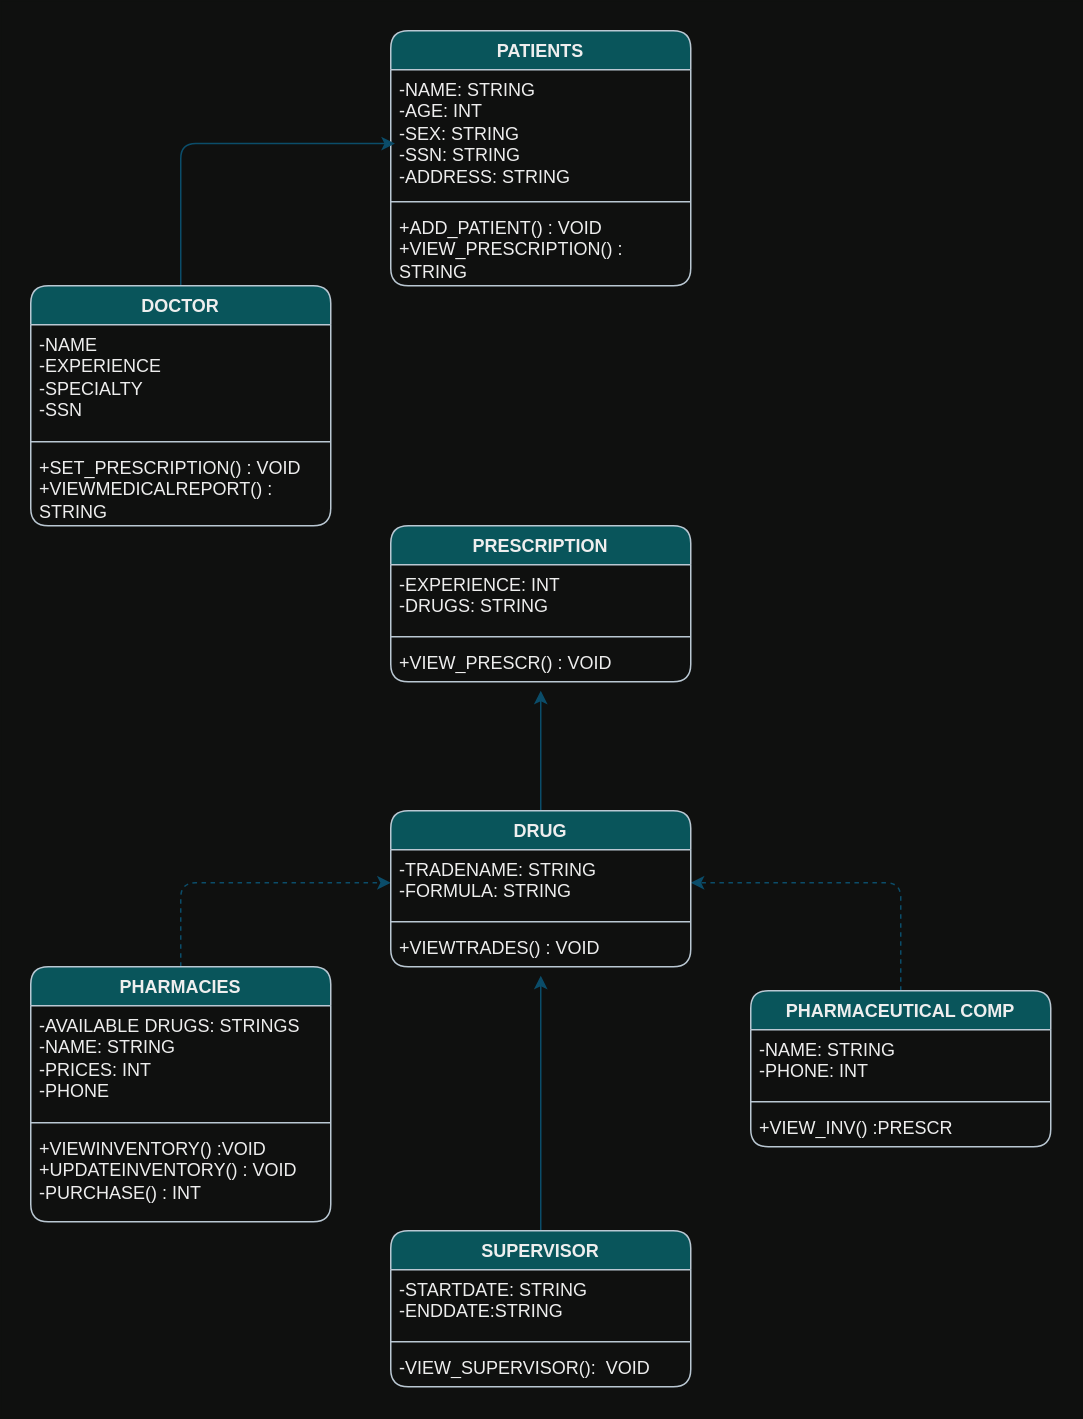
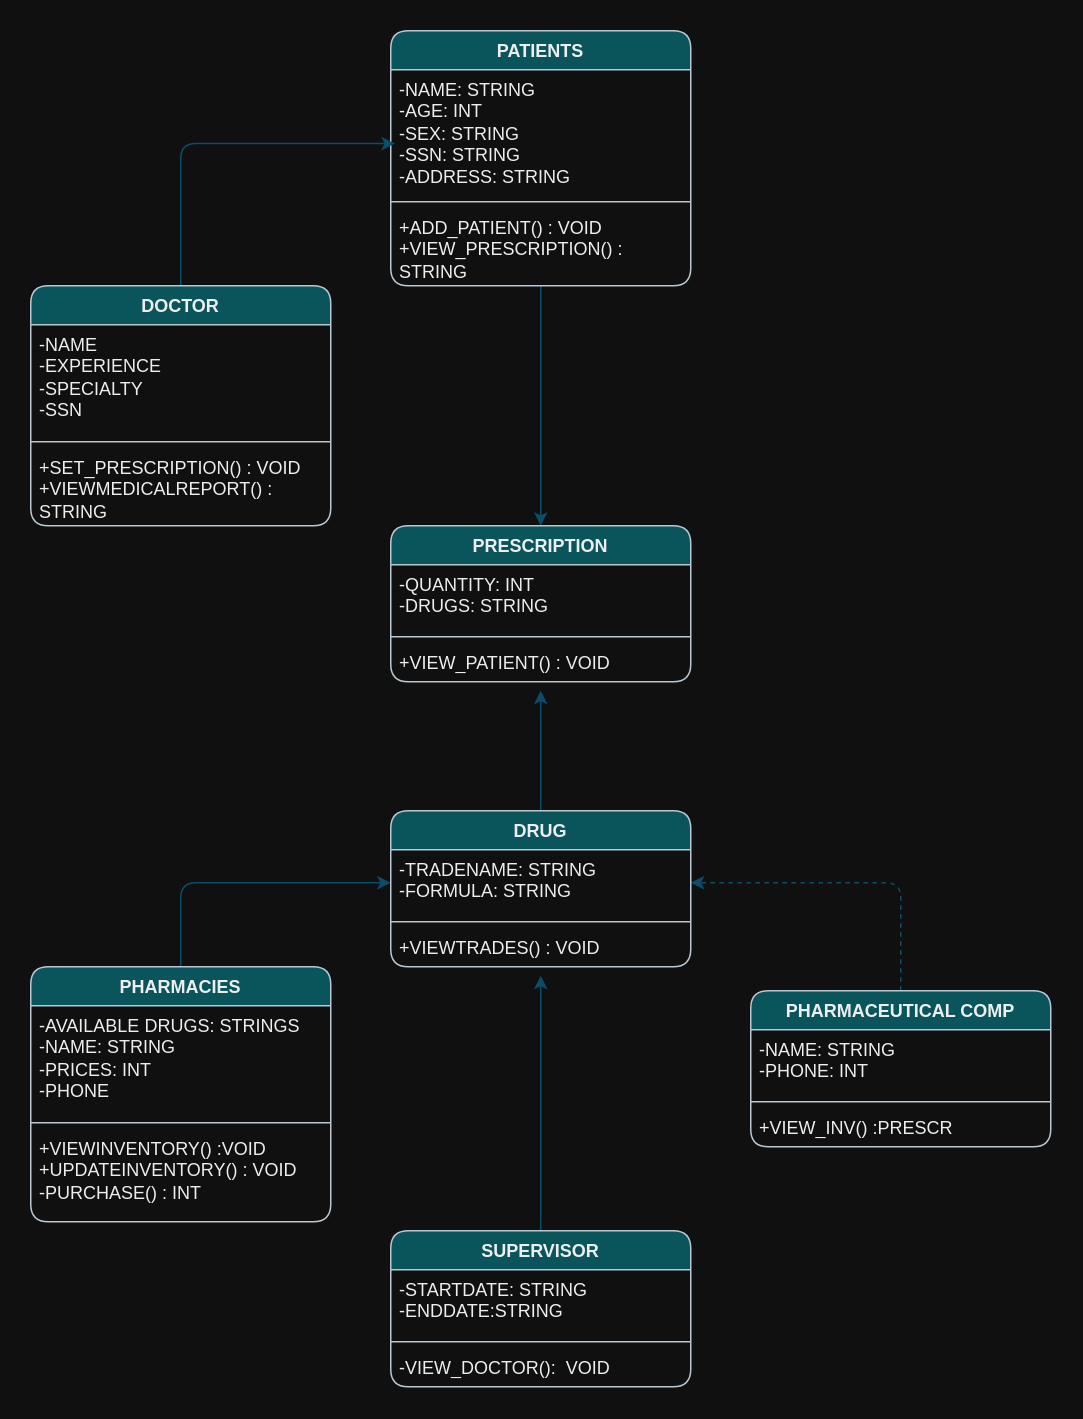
edge "PATIENTS" -> "PRESCRIPTION": added
node "-EXPERIENCE: INT -DRUGS: STRING": label "-EXPERIENCE: INT -DRUGS: STRING" -> "-QUANTITY: INT -DRUGS: STRING"
node "+VIEW_PRESCR() : VOID": label "+VIEW_PRESCR() : VOID" -> "+VIEW_PATIENT() : VOID"
edge "PHARMACIES" -> "-TRADENAME: STRING -FORMULA: STRING": style dashed -> solid
node "-VIEW_SUPERVISOR(): VOID": label "-VIEW_SUPERVISOR(): VOID" -> "-VIEW_DOCTOR(): VOID"
